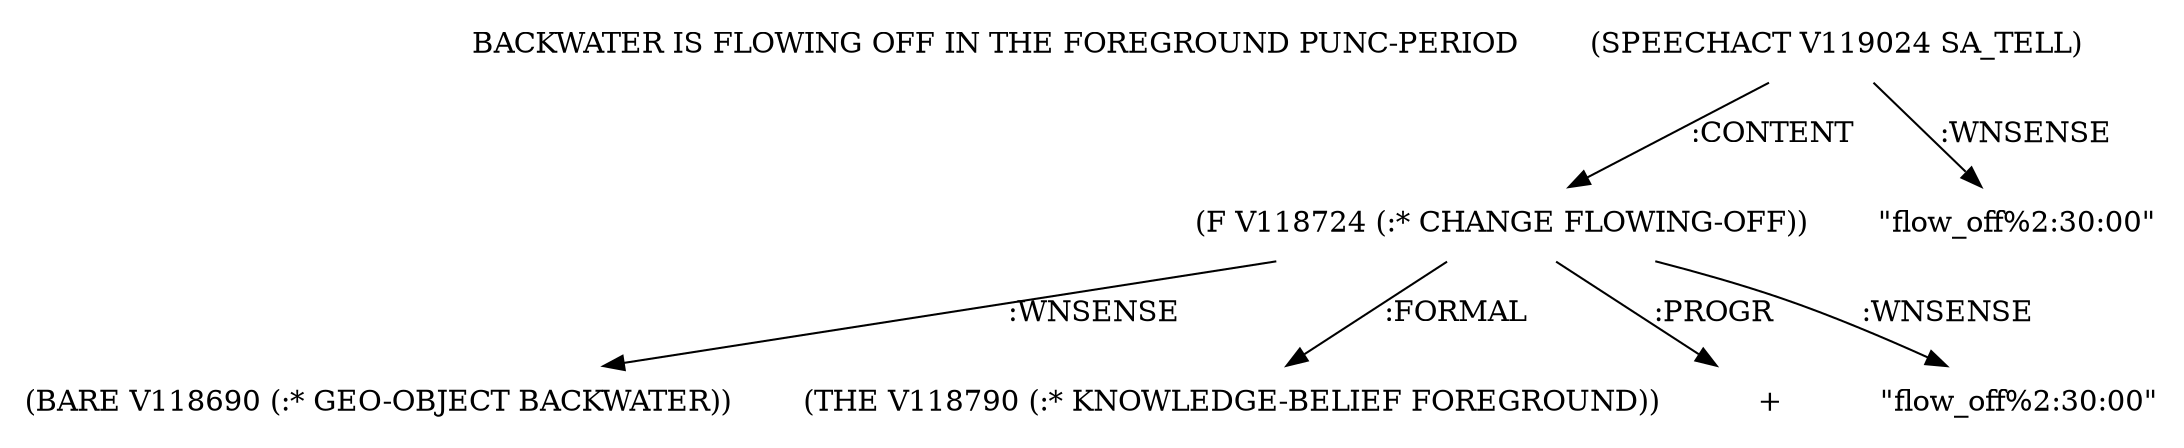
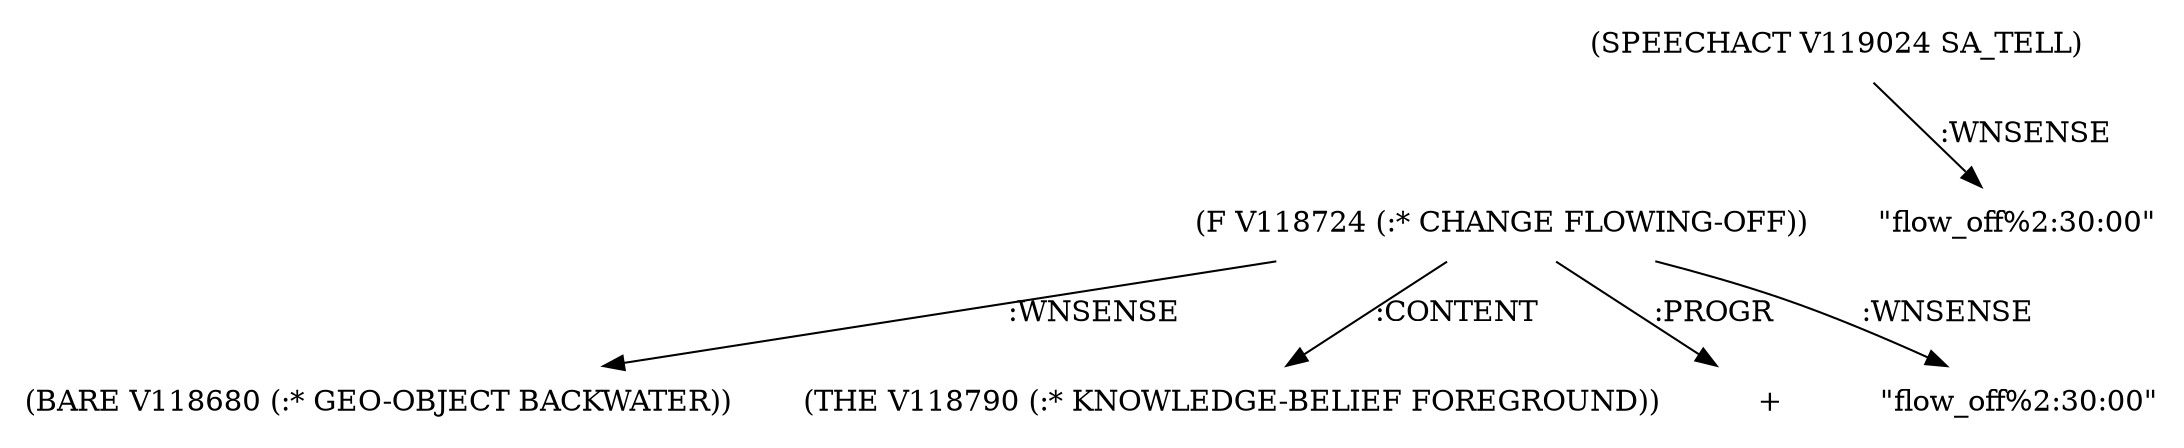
node "BACKWATER IS FLOWING OFF IN THE FOREGROUND PUNC-PERIOD": removed
edge "(SPEECHACT V119024 SA_TELL)" -> "(F V118724 (:* CHANGE FLOWING-OFF))": removed, label ":CONTENT"
edge "(F V118724 (:* CHANGE FLOWING-OFF))" -> "(THE V118790 (:* KNOWLEDGE-BELIEF FOREGROUND))": label ":FORMAL" -> ":CONTENT"
node "(BARE V118690 (:* GEO-OBJECT BACKWATER))": label "(BARE V118690 (:* GEO-OBJECT BACKWATER))" -> "(BARE V118680 (:* GEO-OBJECT BACKWATER))"
